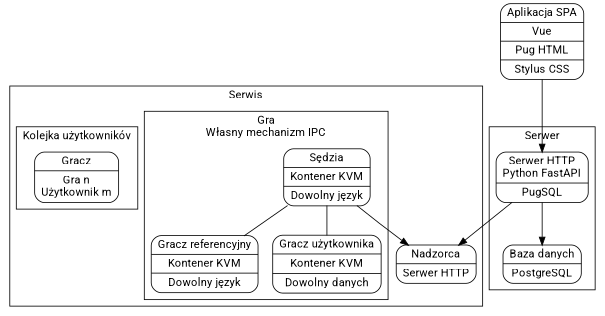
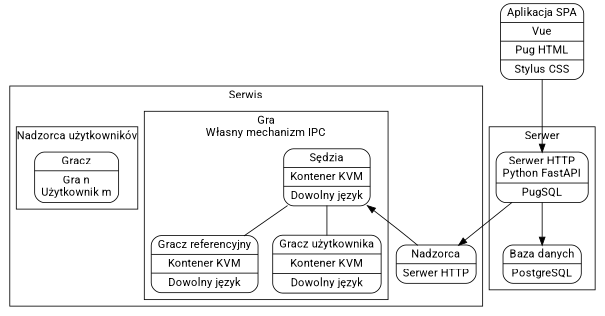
cluster "Kolejka użytkownikóv": label "Kolejka użytkownikóv" -> "Nadzorca użytkownikóv"
edge "Sędzia" -> "Nadzorca": reversed
node "Gracz użytkownika": text "Dowolny danych" -> "Dowolny język"
